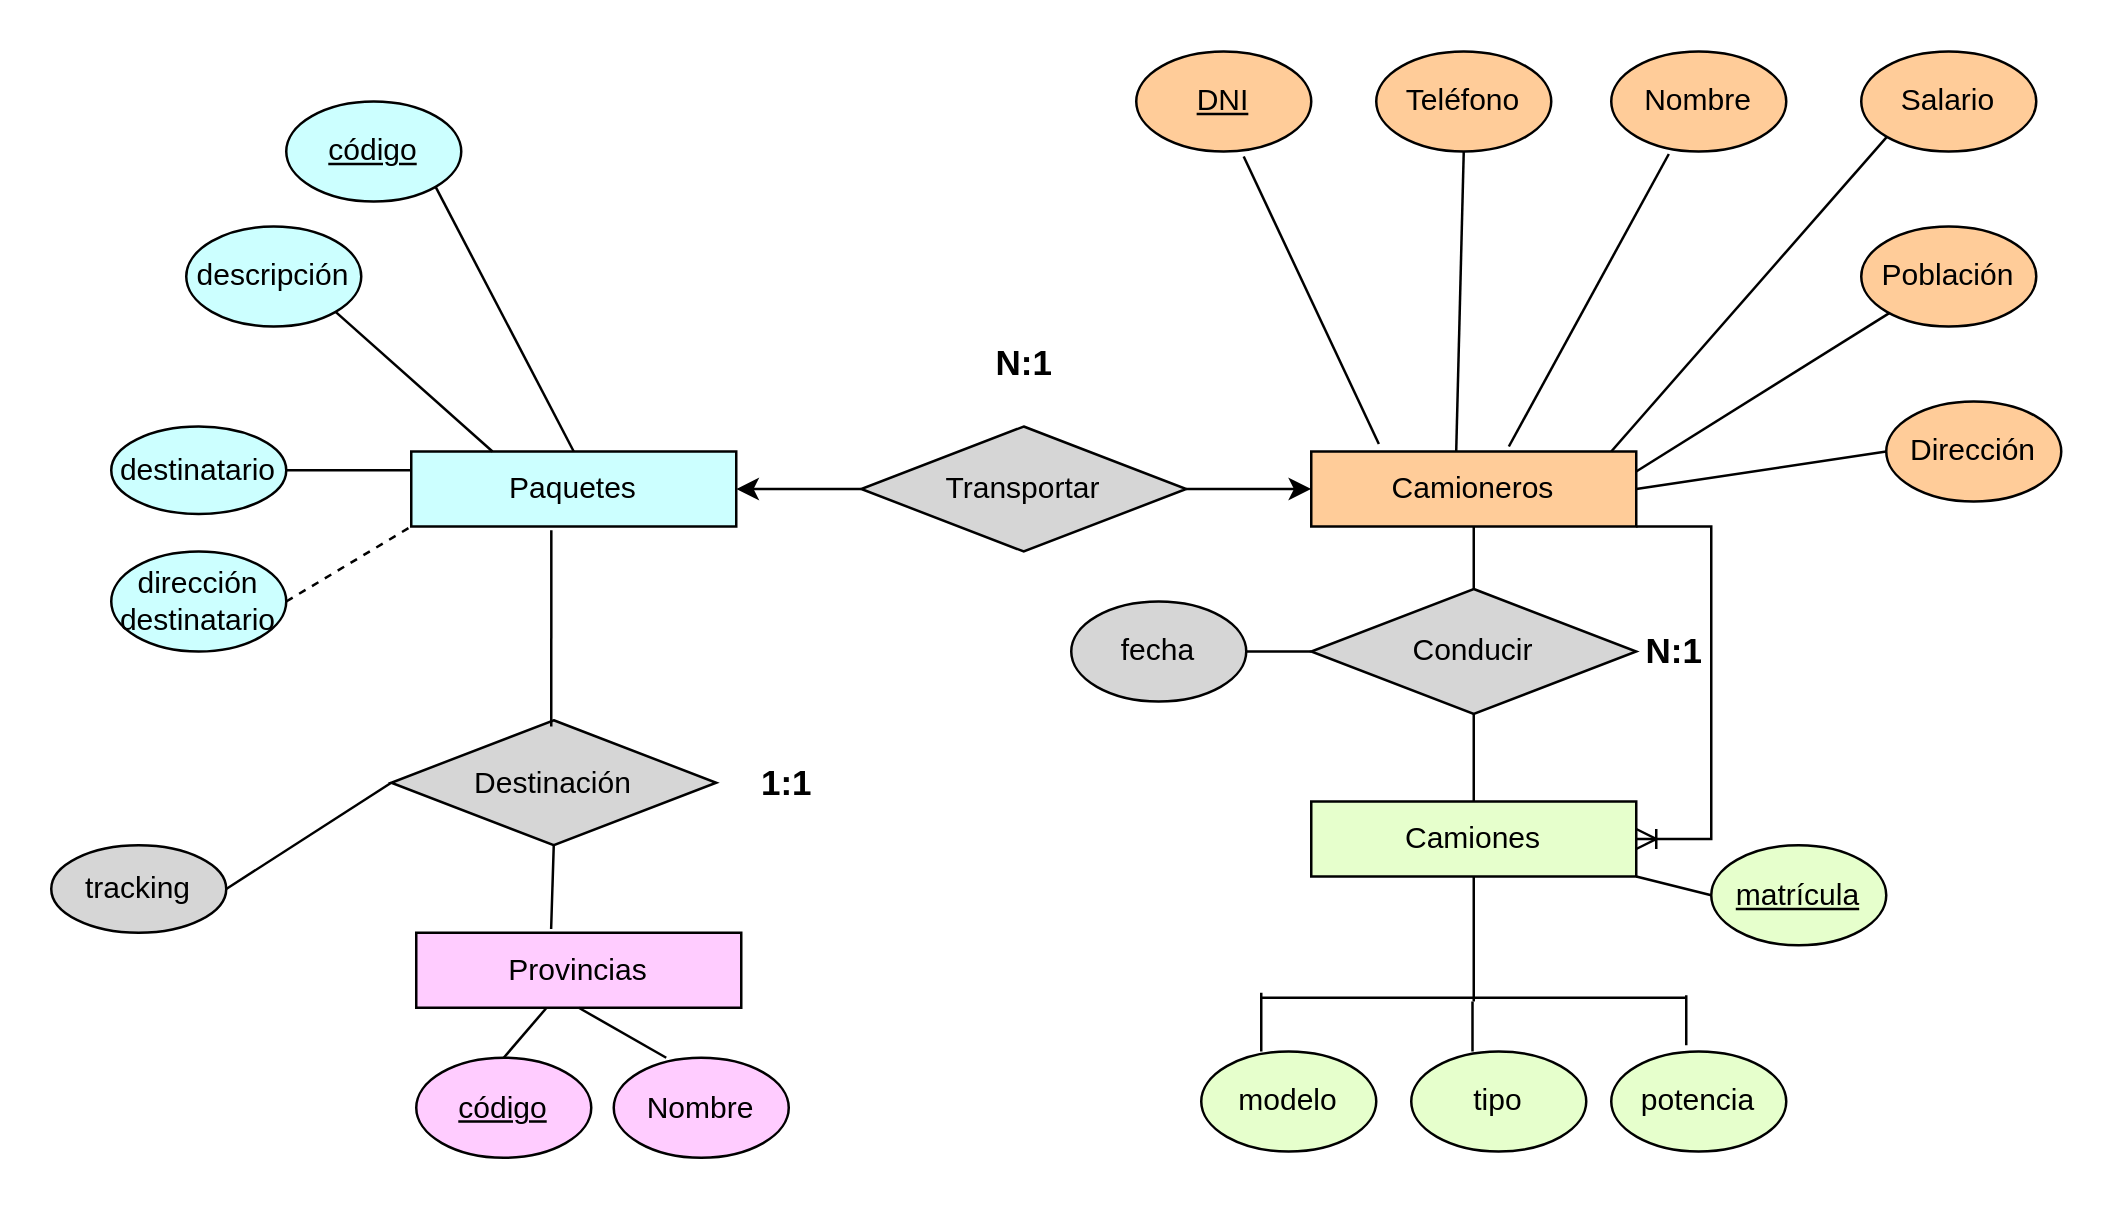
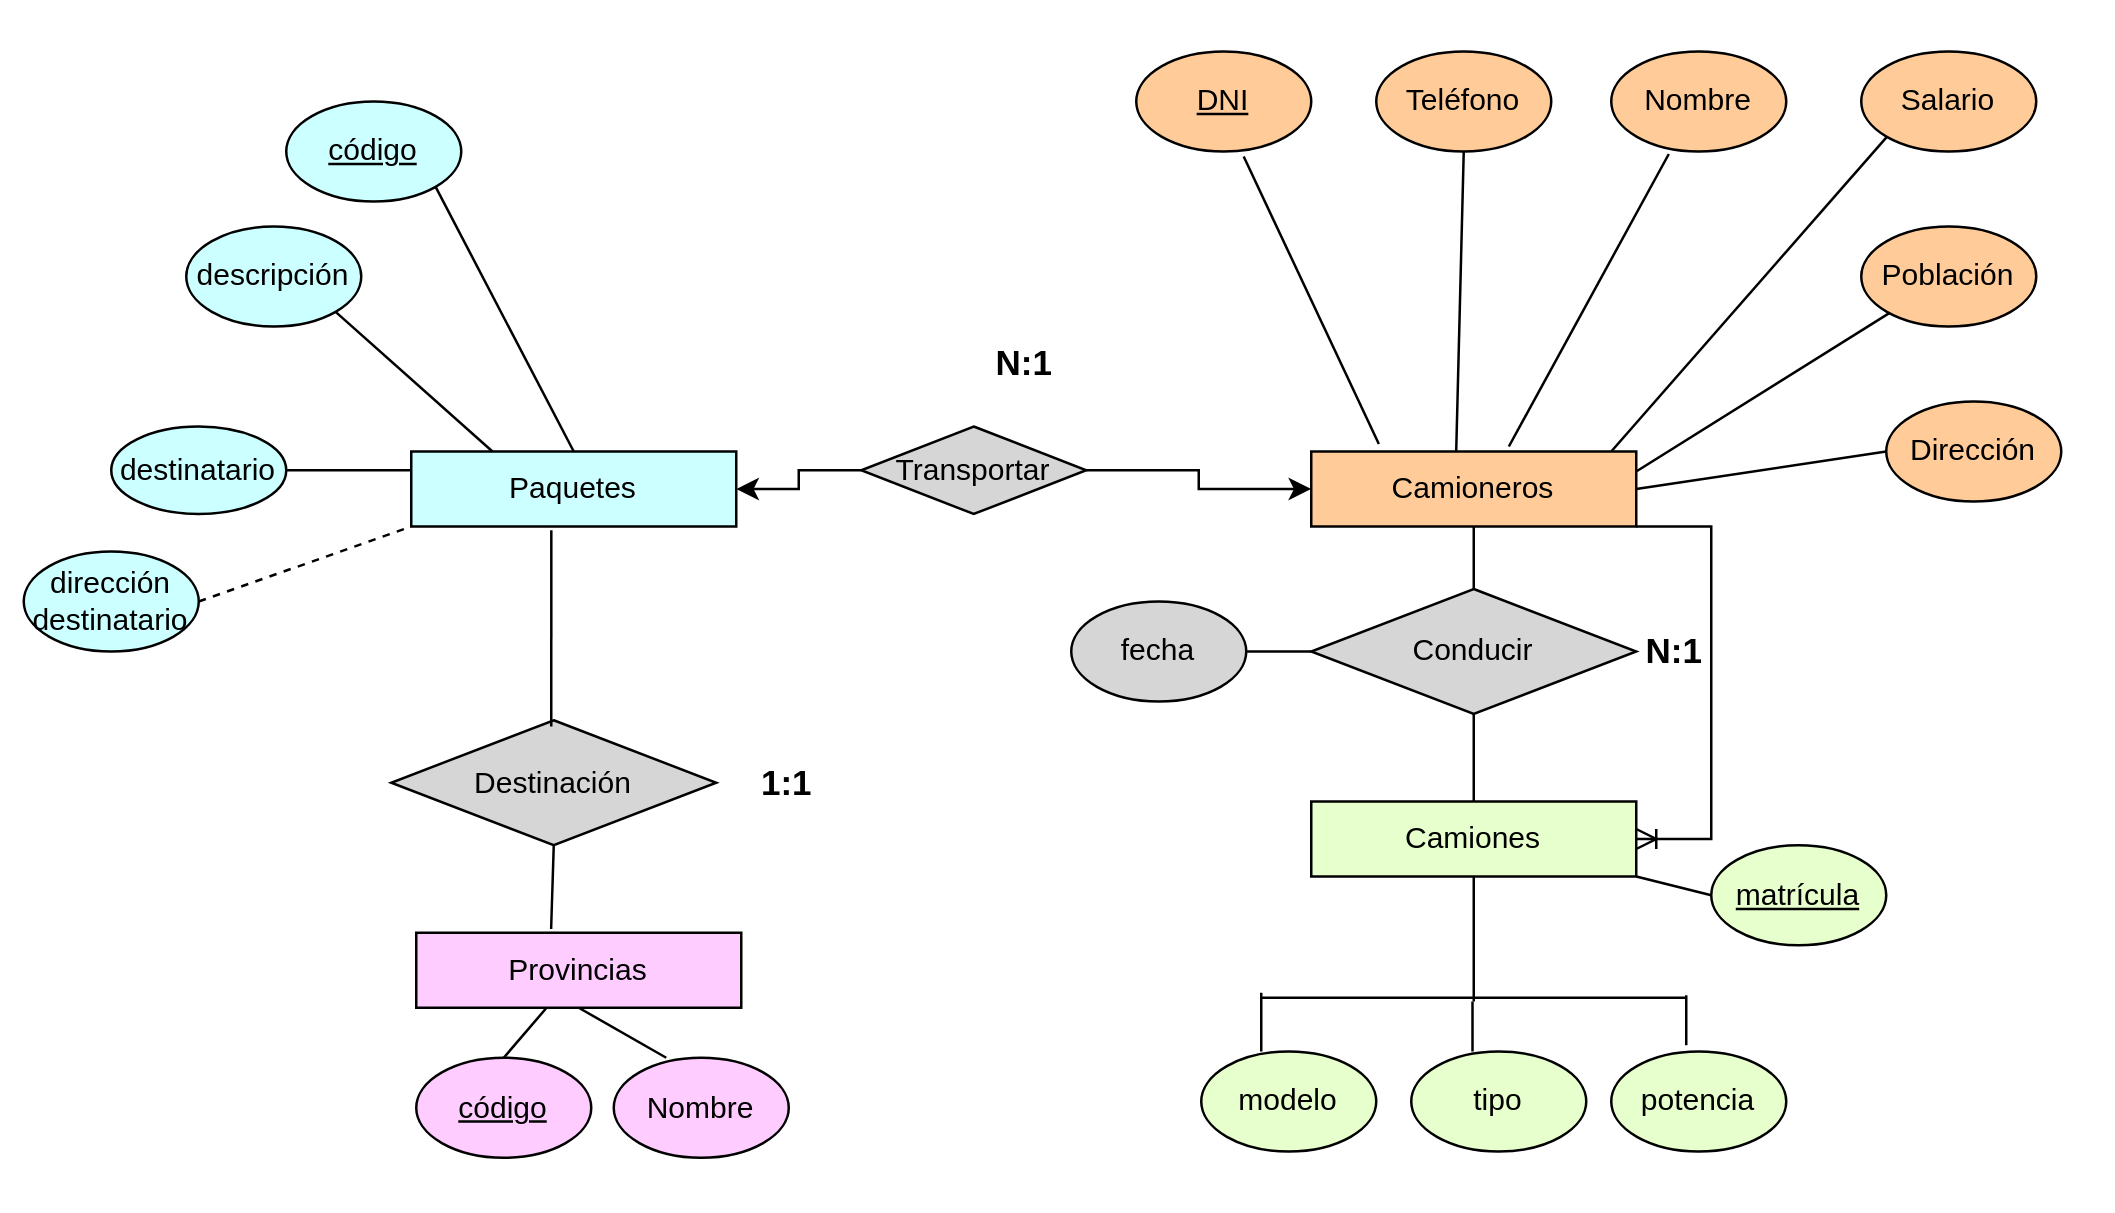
node "Transportar": size 325x125 -> 225x88
node "dirección destinatario": moved (199, 601) -> (111, 601)
edge "Destinación" -- "tracking": removed
node "tracking": removed
